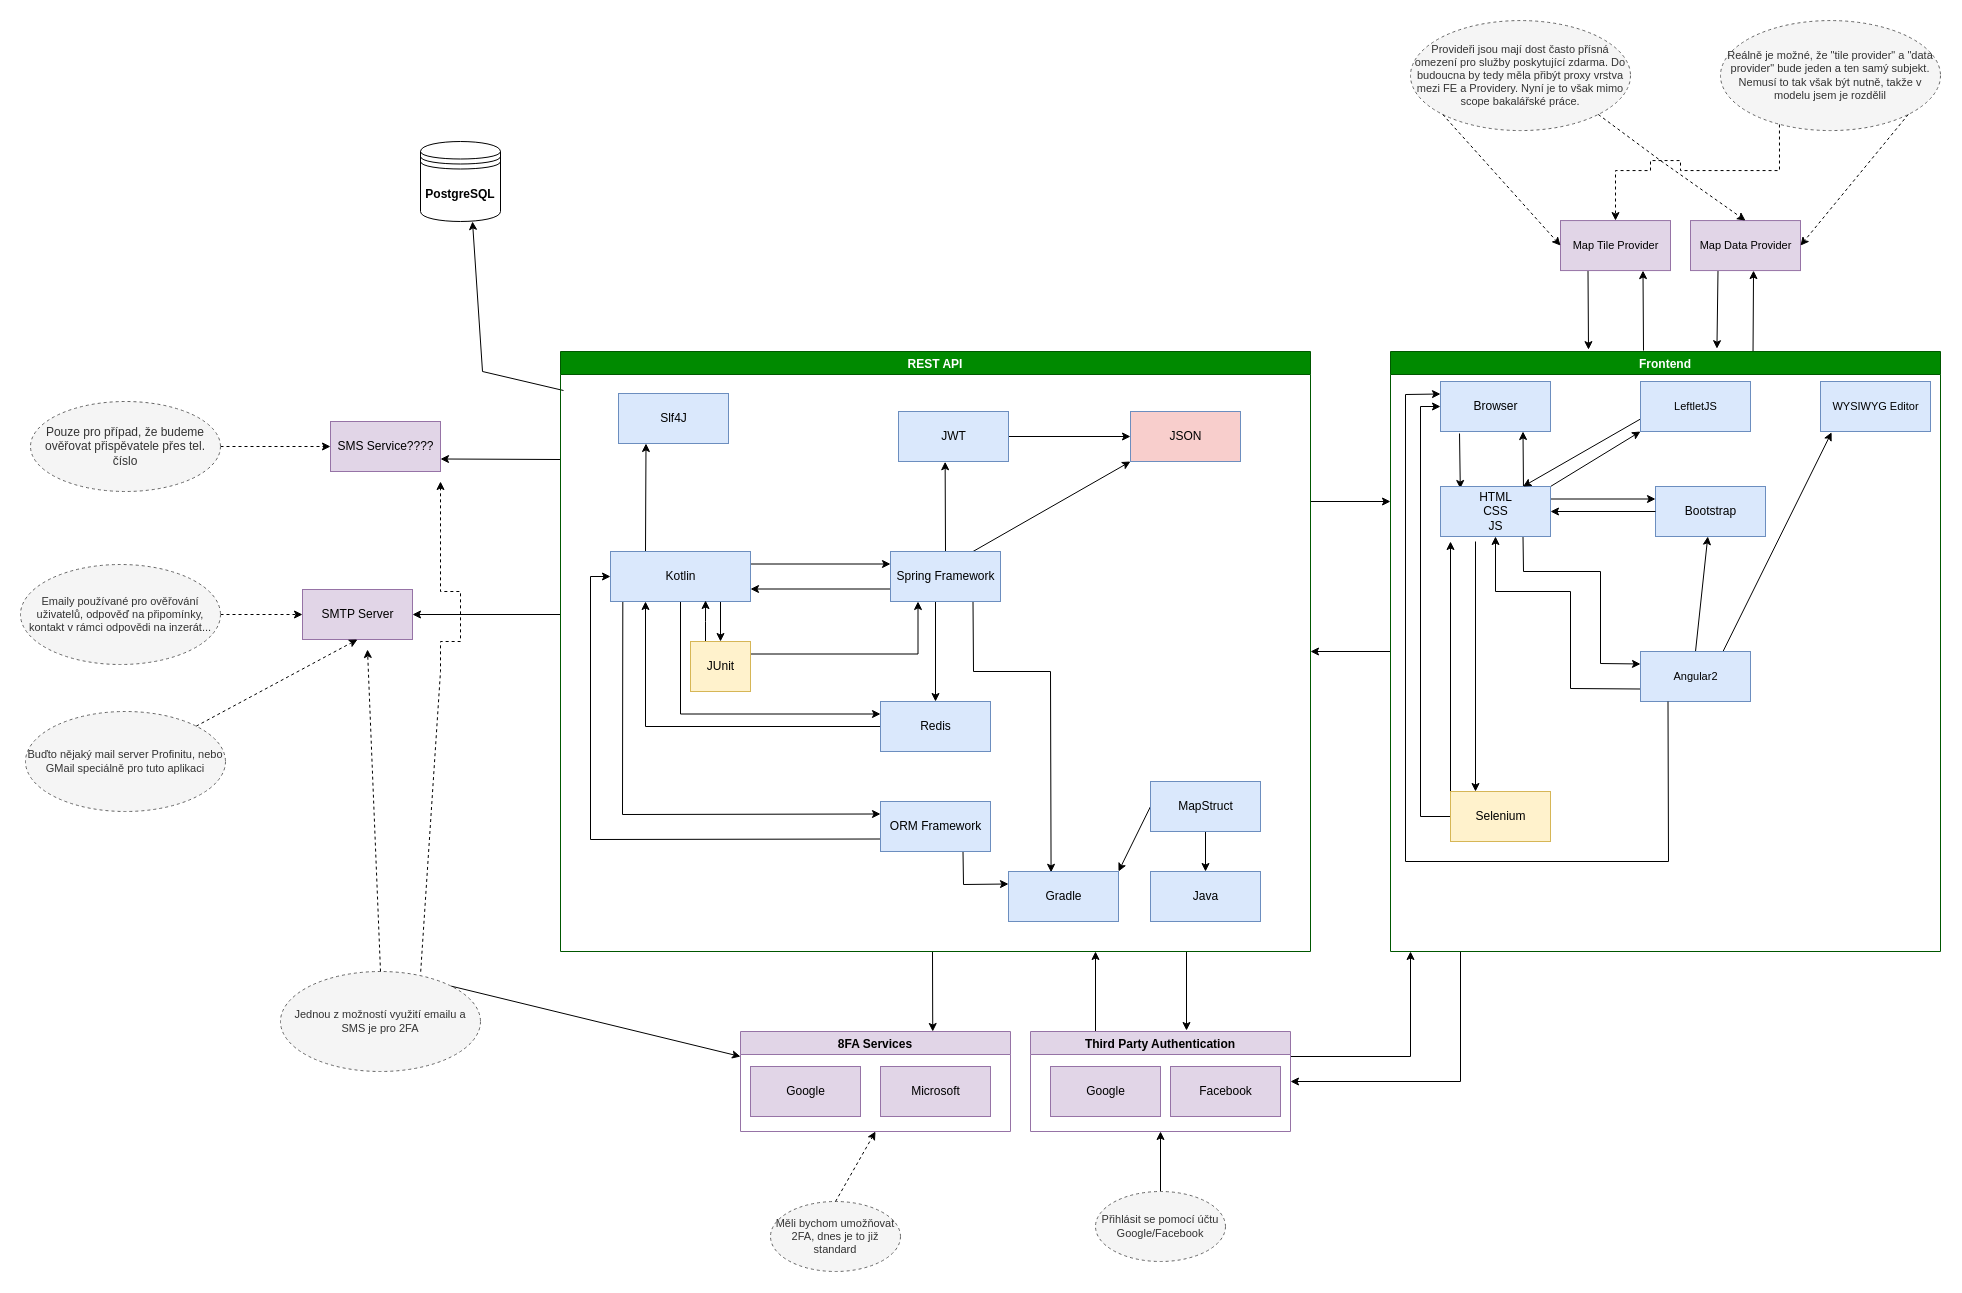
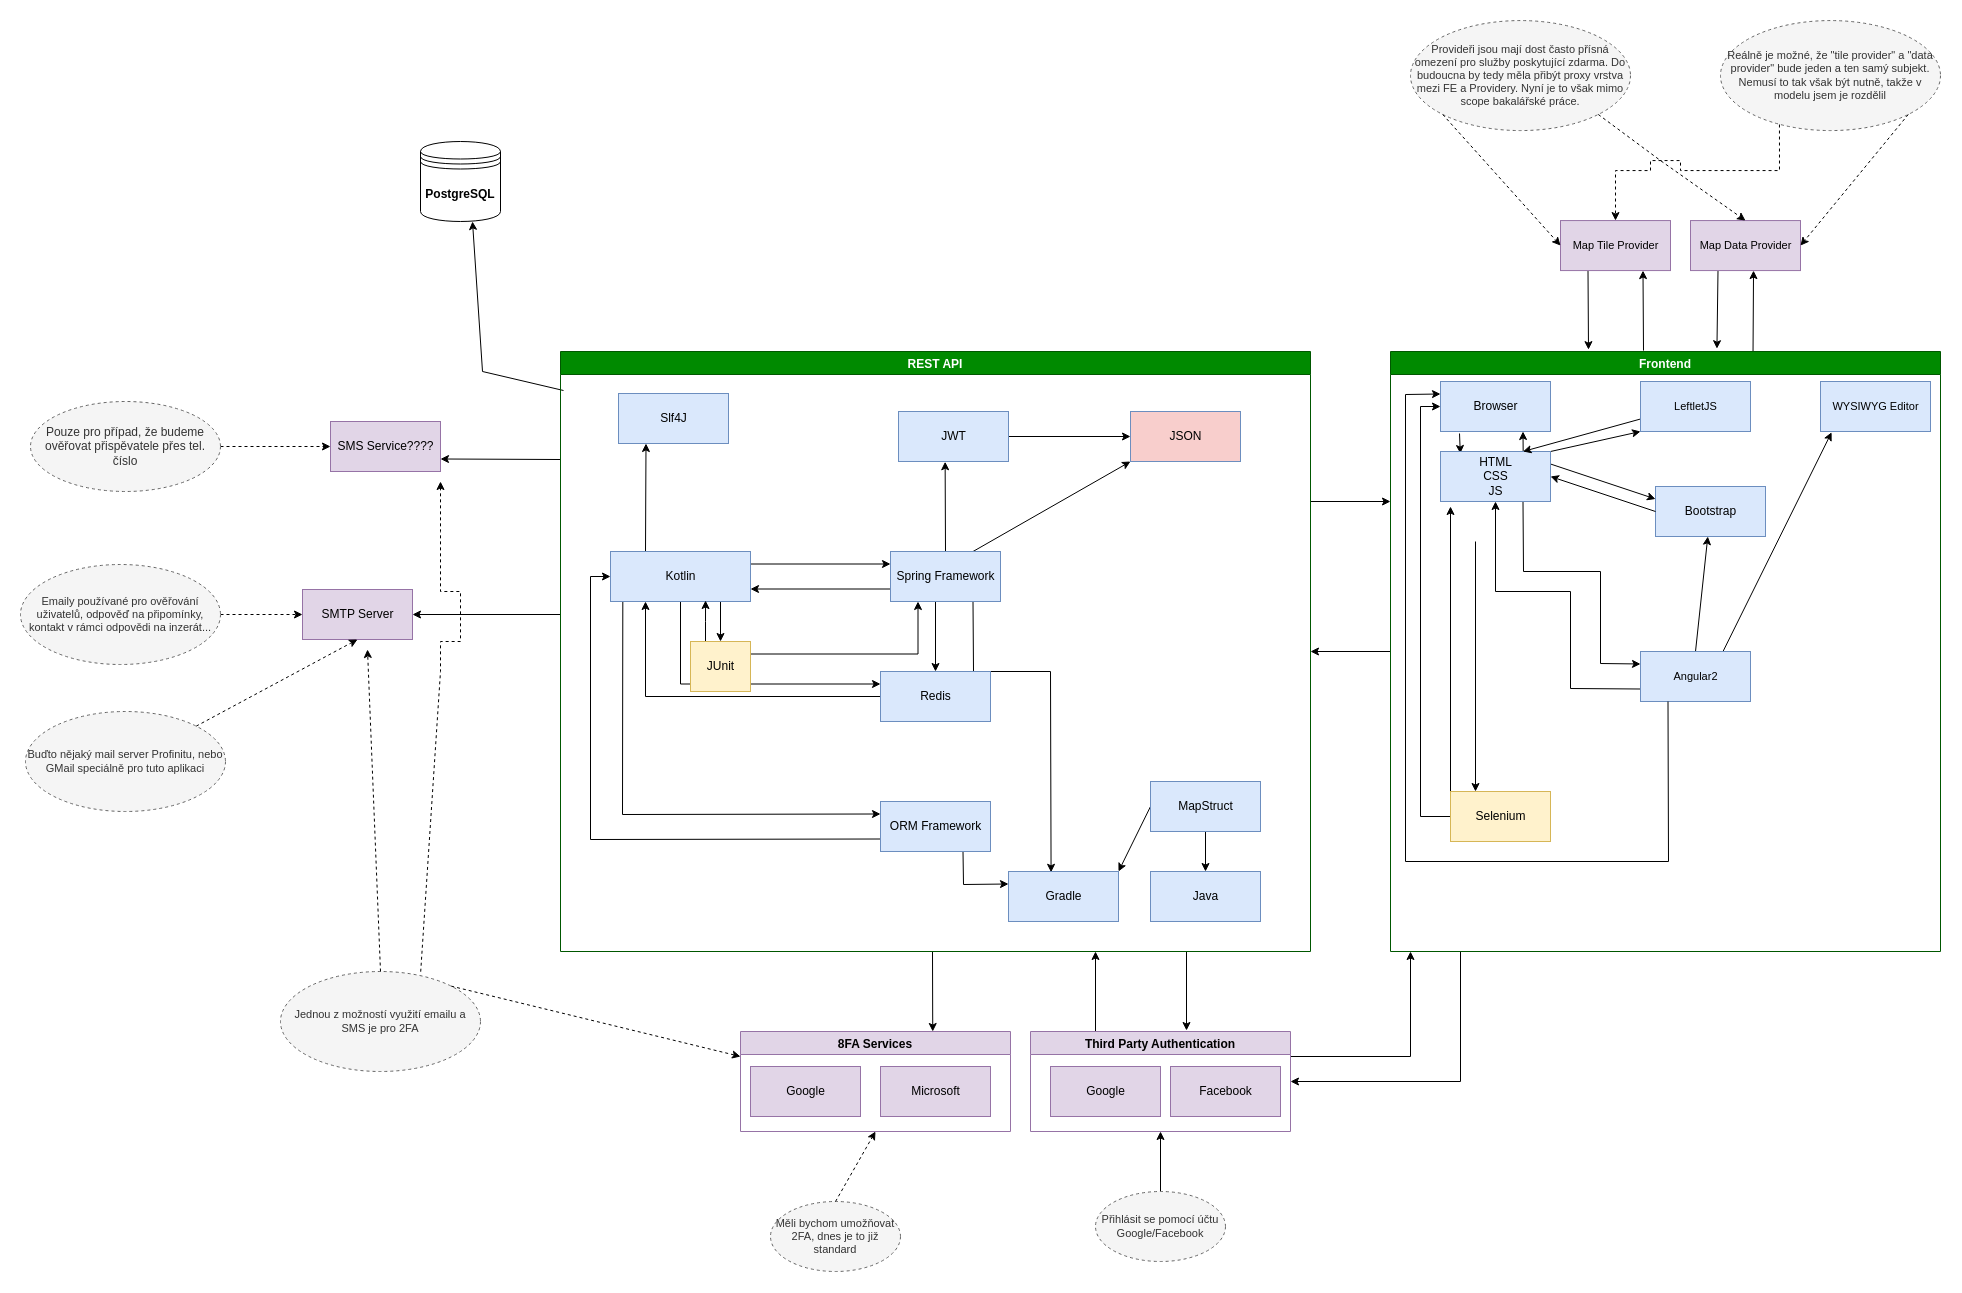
node "HTML CSS JS": moved (1496, 512) -> (1496, 477)
node "Redis": moved (936, 727) -> (936, 697)
edge "Jednou z možností využití emailu a SMS je pro 2FA" -> "8FA Services": style solid -> dashed
